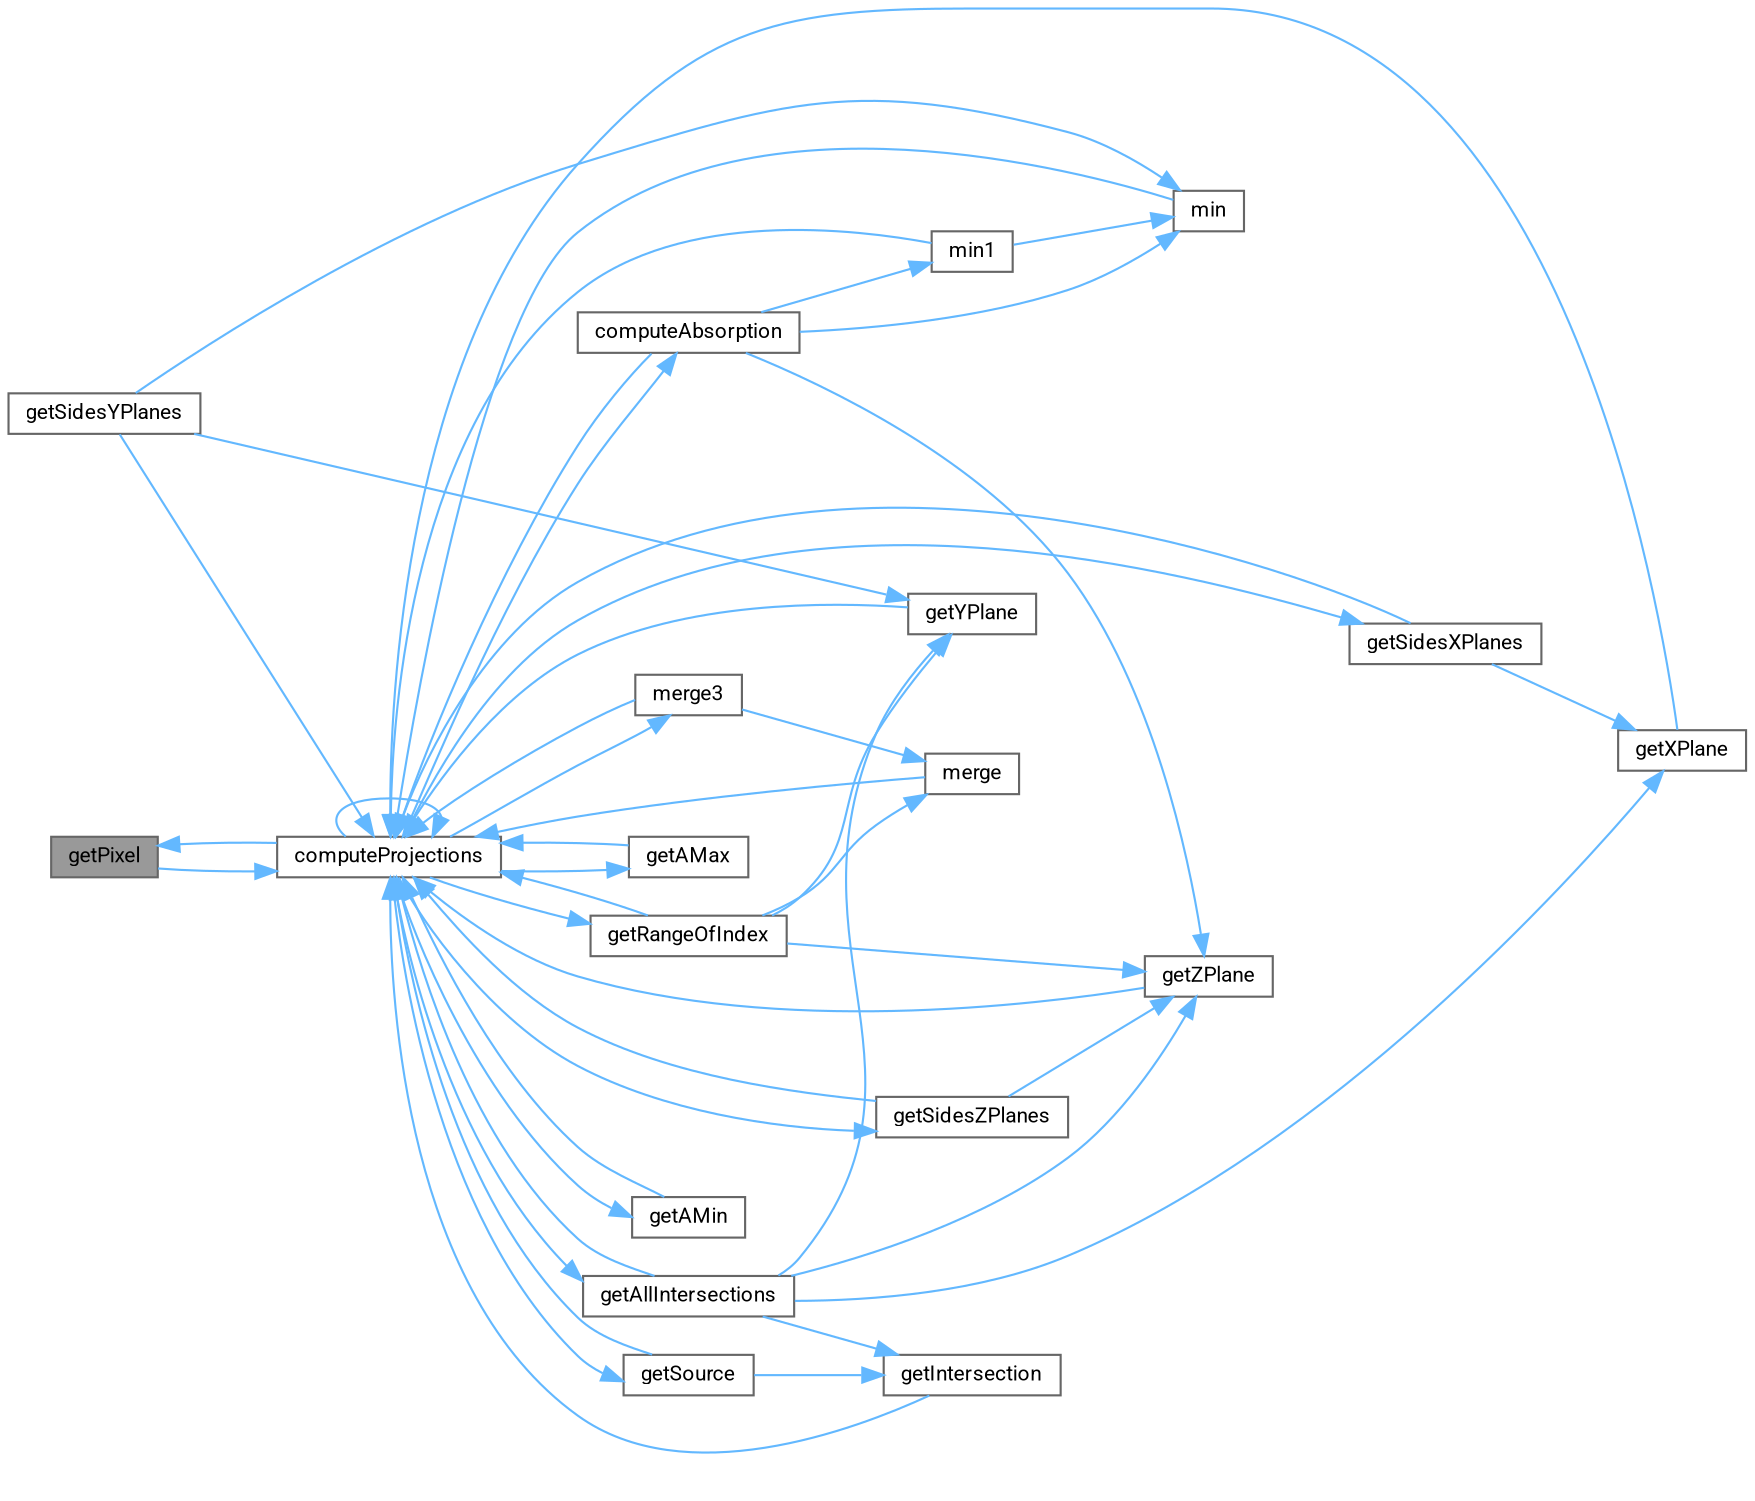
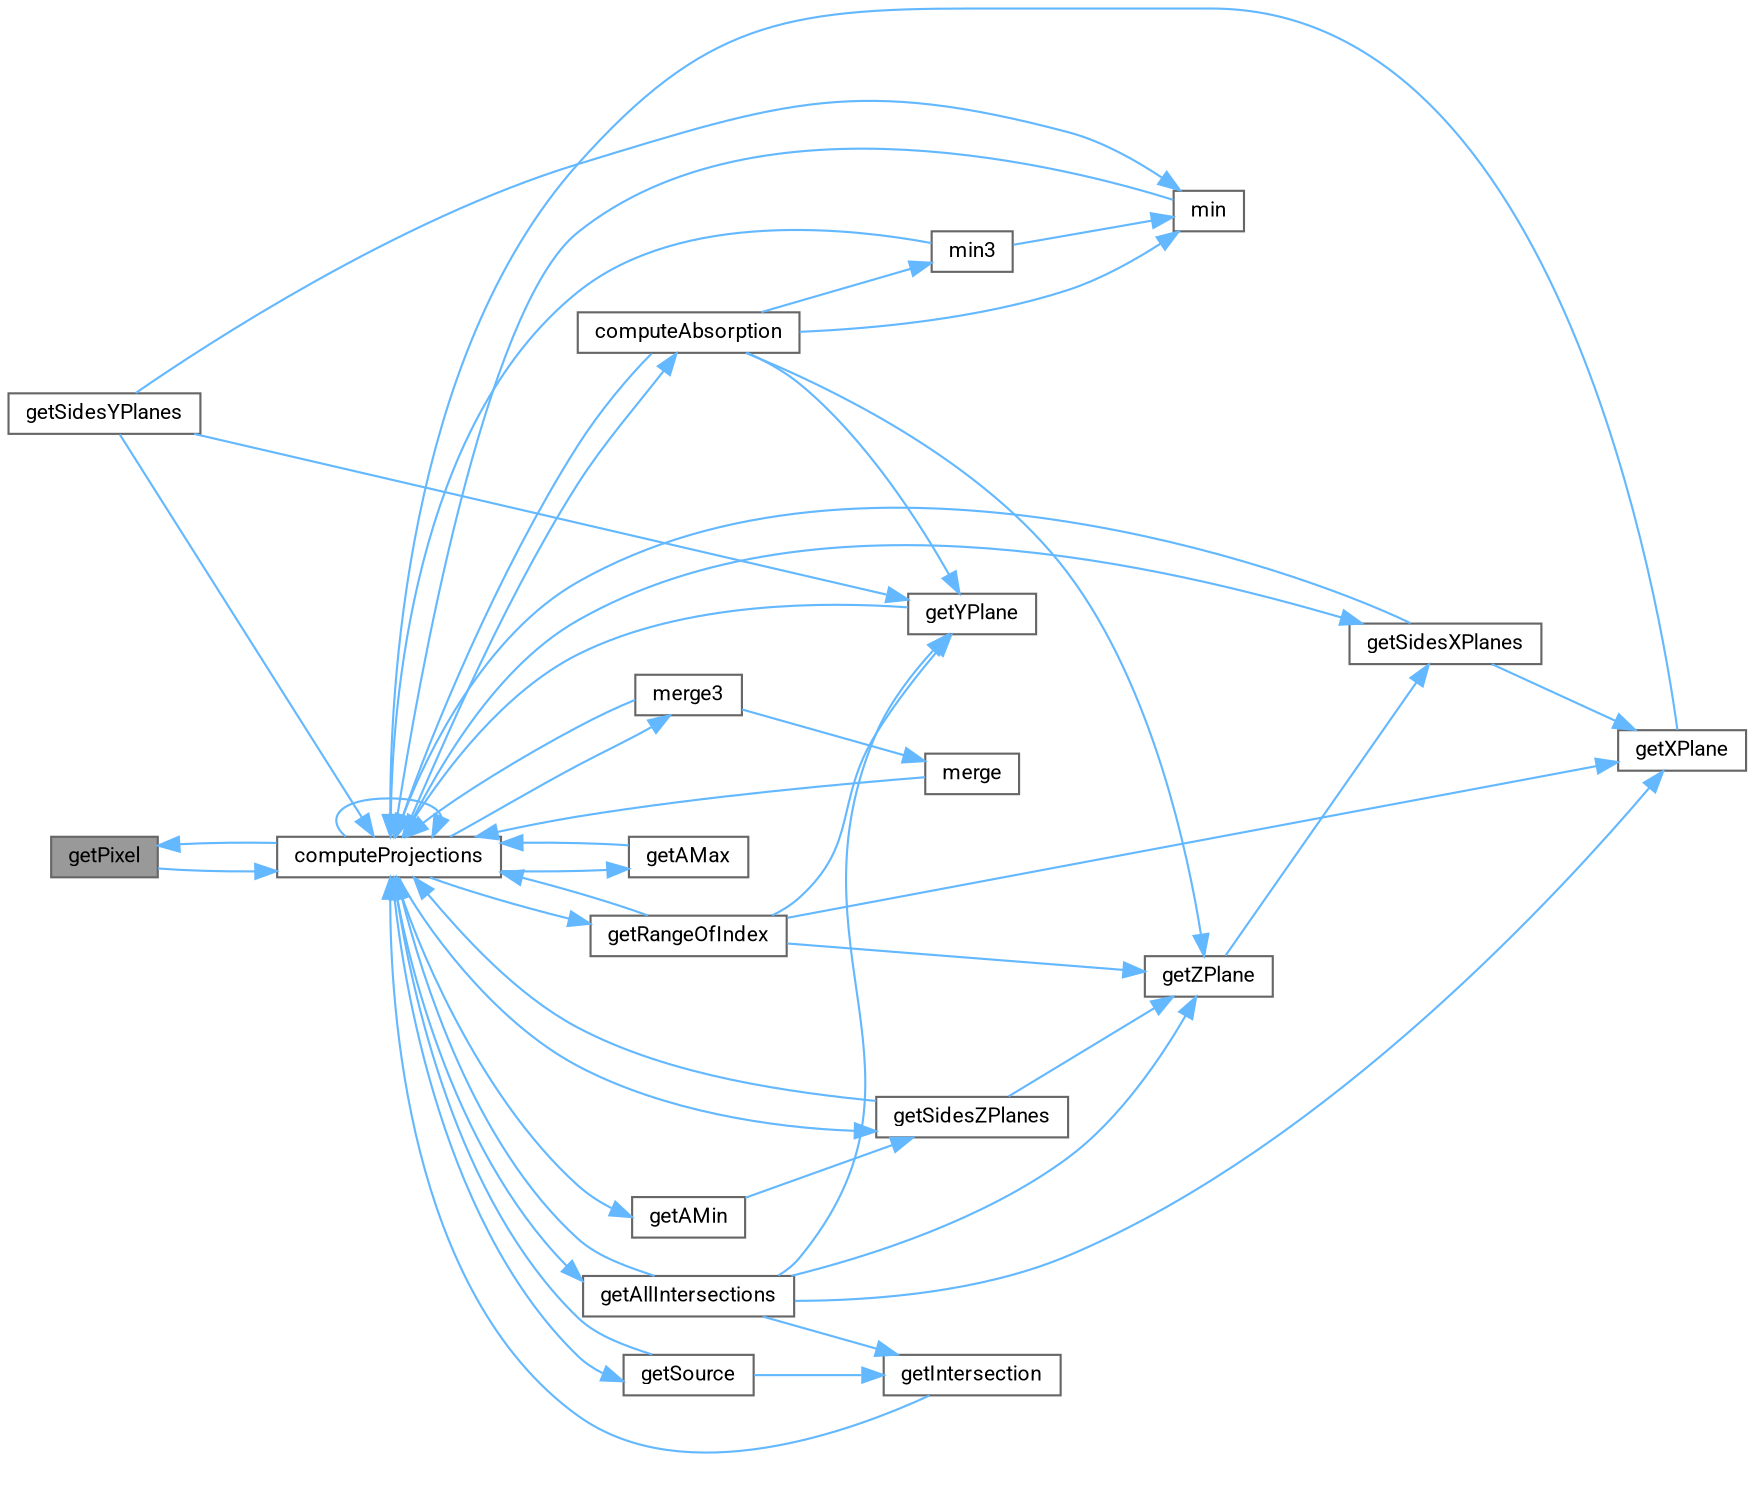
node "min1": label "min1" -> "min3"
edge "computeAbsorption" -> "getYPlane": added
edge "getRangeOfIndex" -> "merge": now "getRangeOfIndex" -> "getXPlane"
edge "getZPlane" -> "computeProjections": now "getZPlane" -> "getSidesXPlanes"
edge "getAMin" -> "computeProjections": now "getAMin" -> "getSidesZPlanes"
